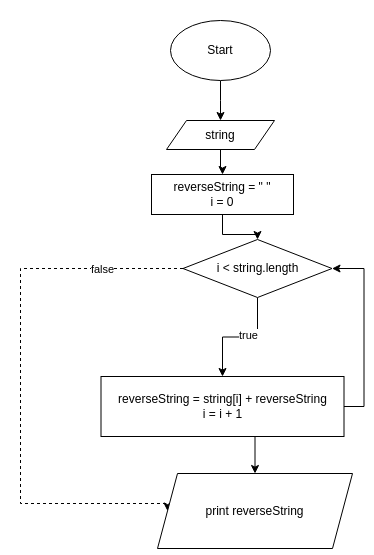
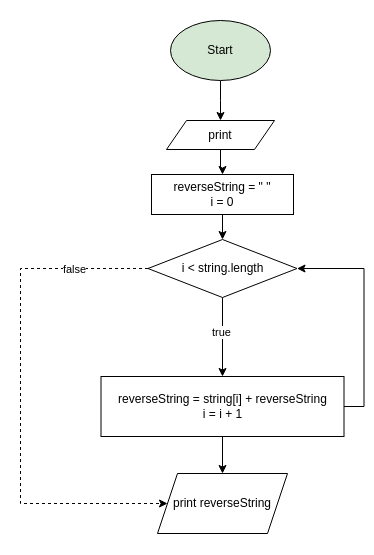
node "Start": fillcolor #ffffff -> #d5e8d4
node "string": label "string" -> "print"
node "i < string.length": moved (258, 269) -> (223, 269)
node "print reverseString": size 195x75 -> 130x60
